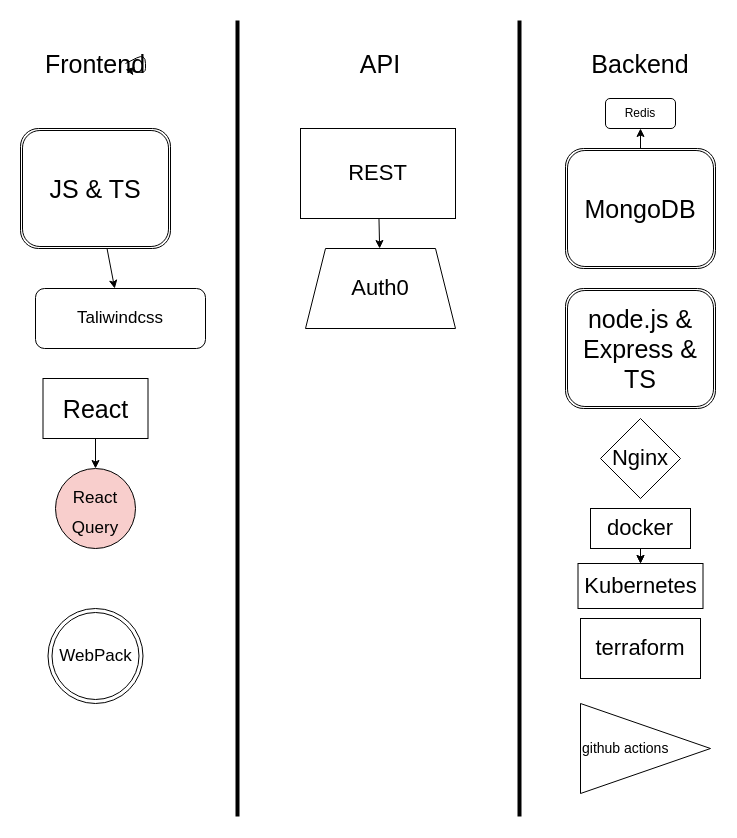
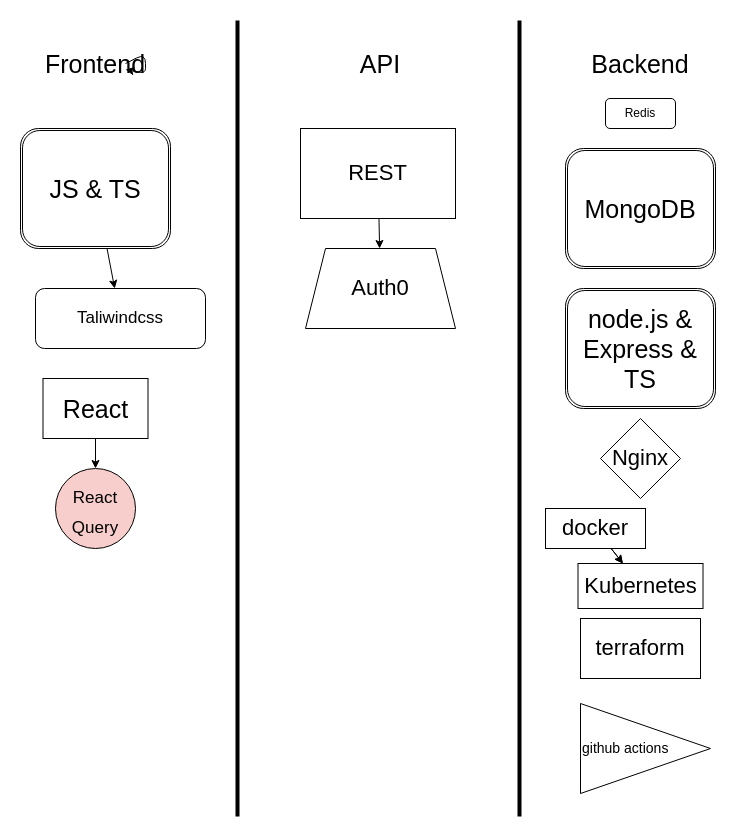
edge "MongoDB" -> "Redis": removed
node "docker": moved (641, 529) -> (596, 529)
node "WebPack": removed
